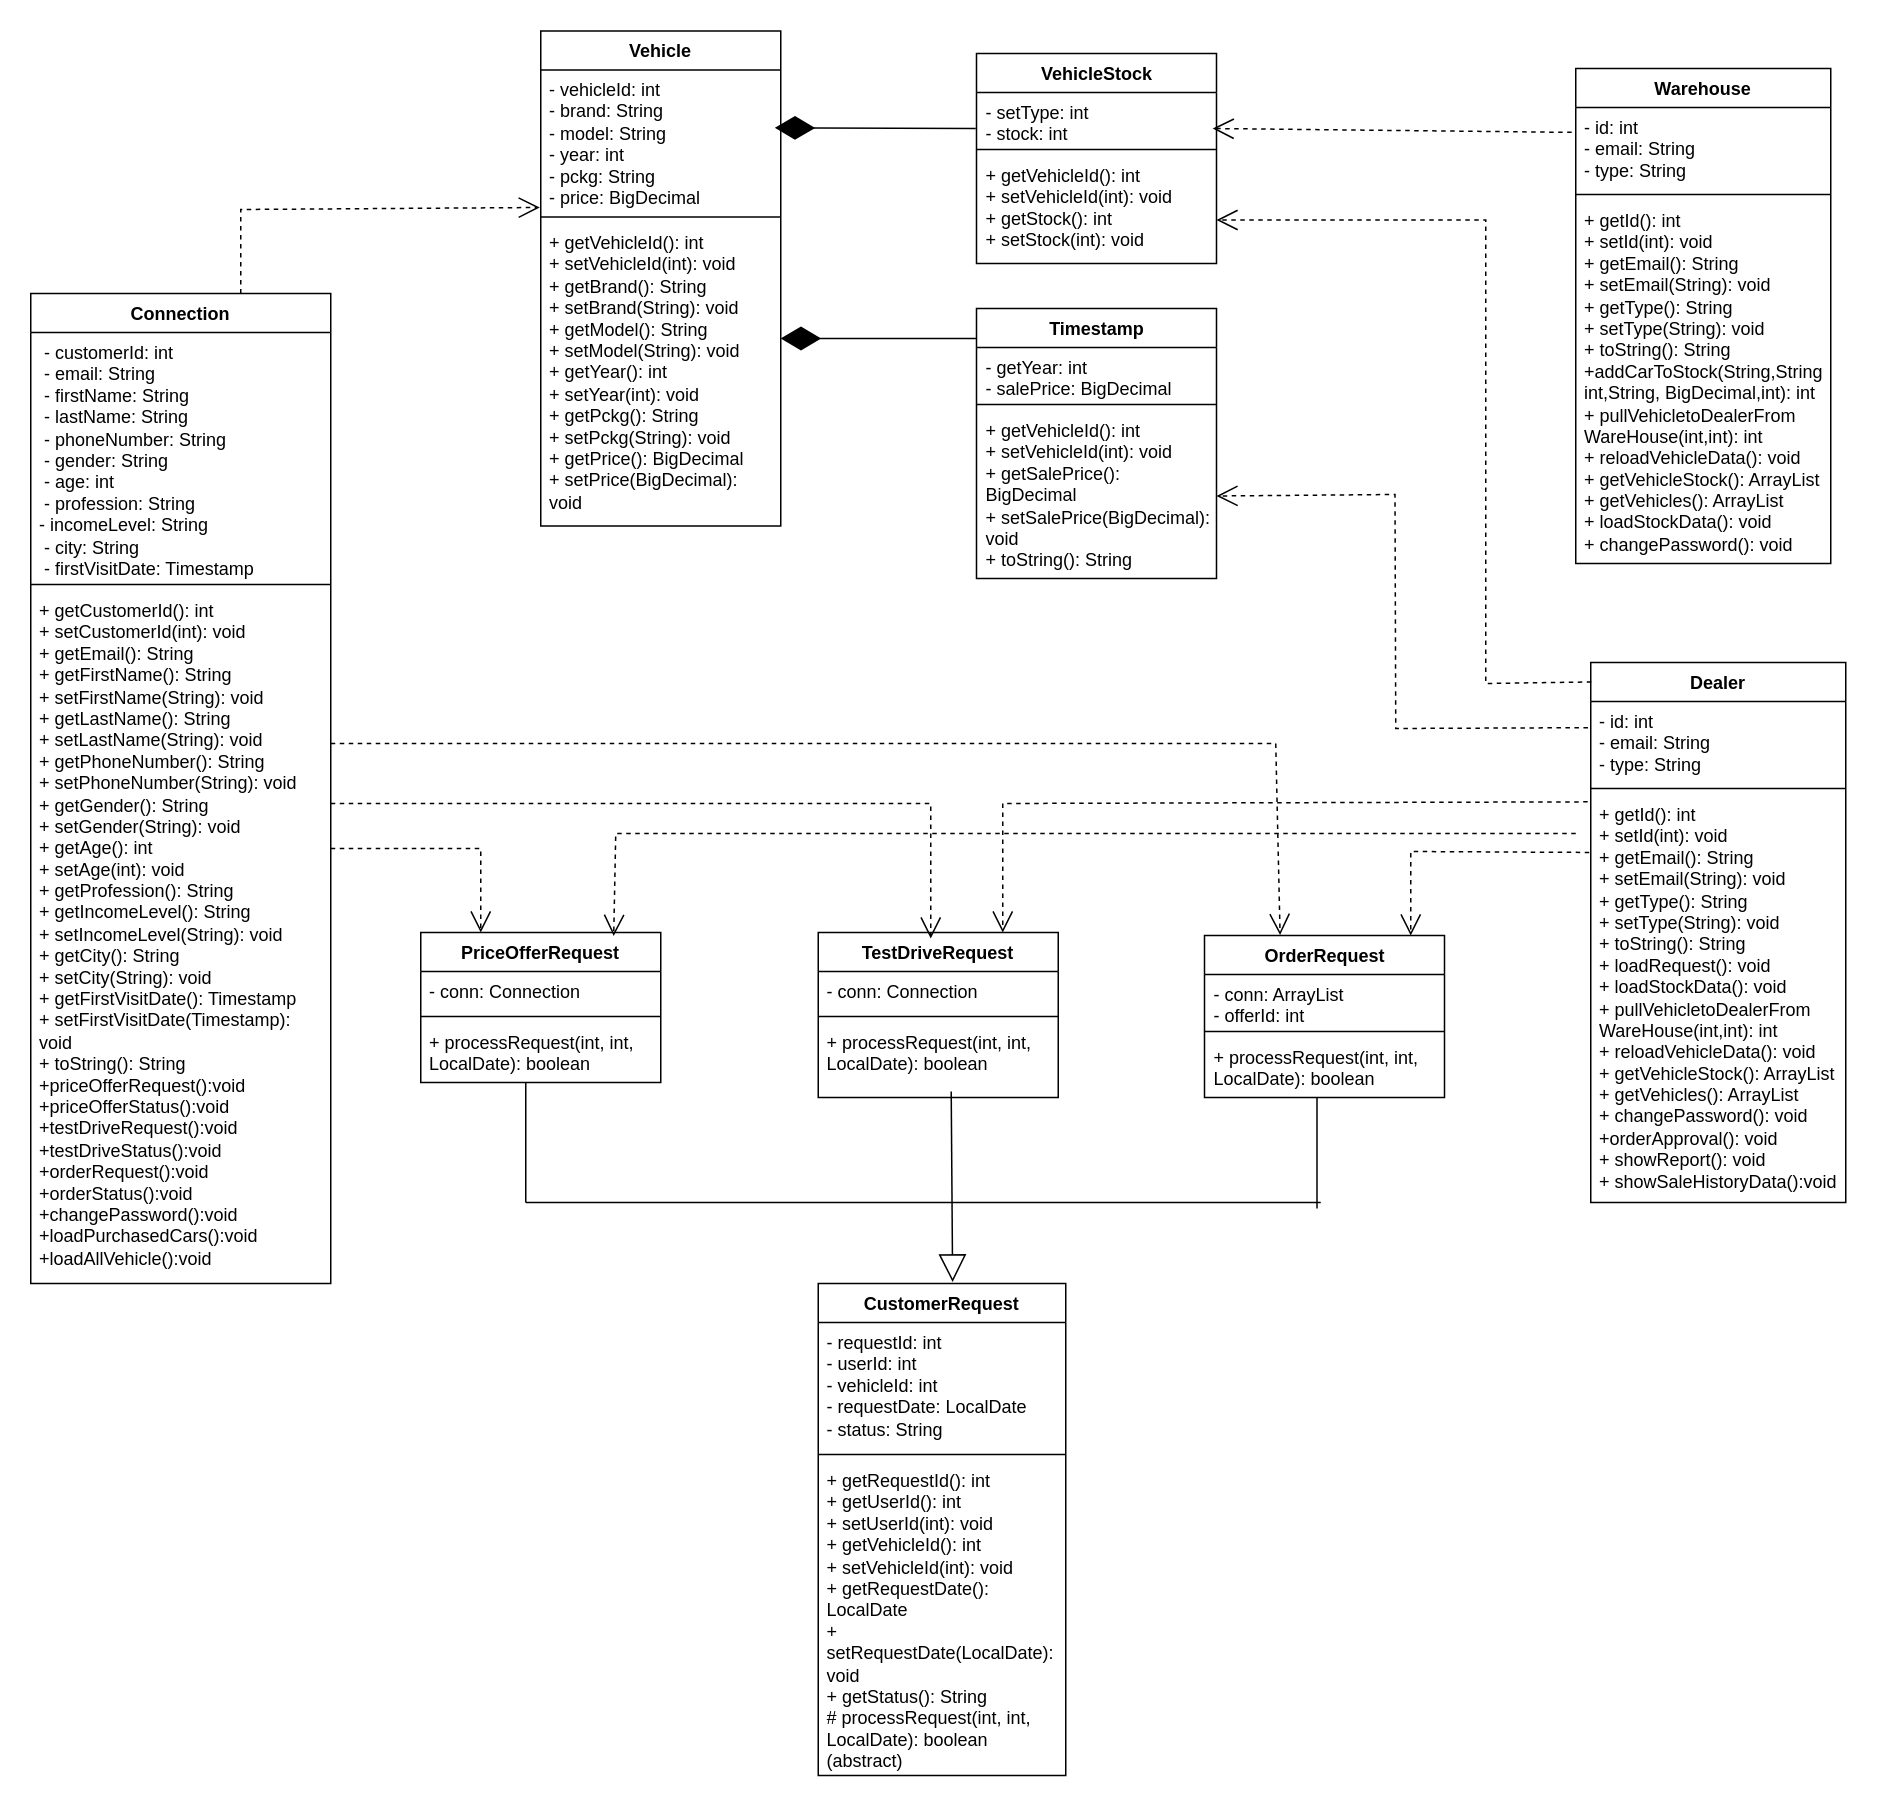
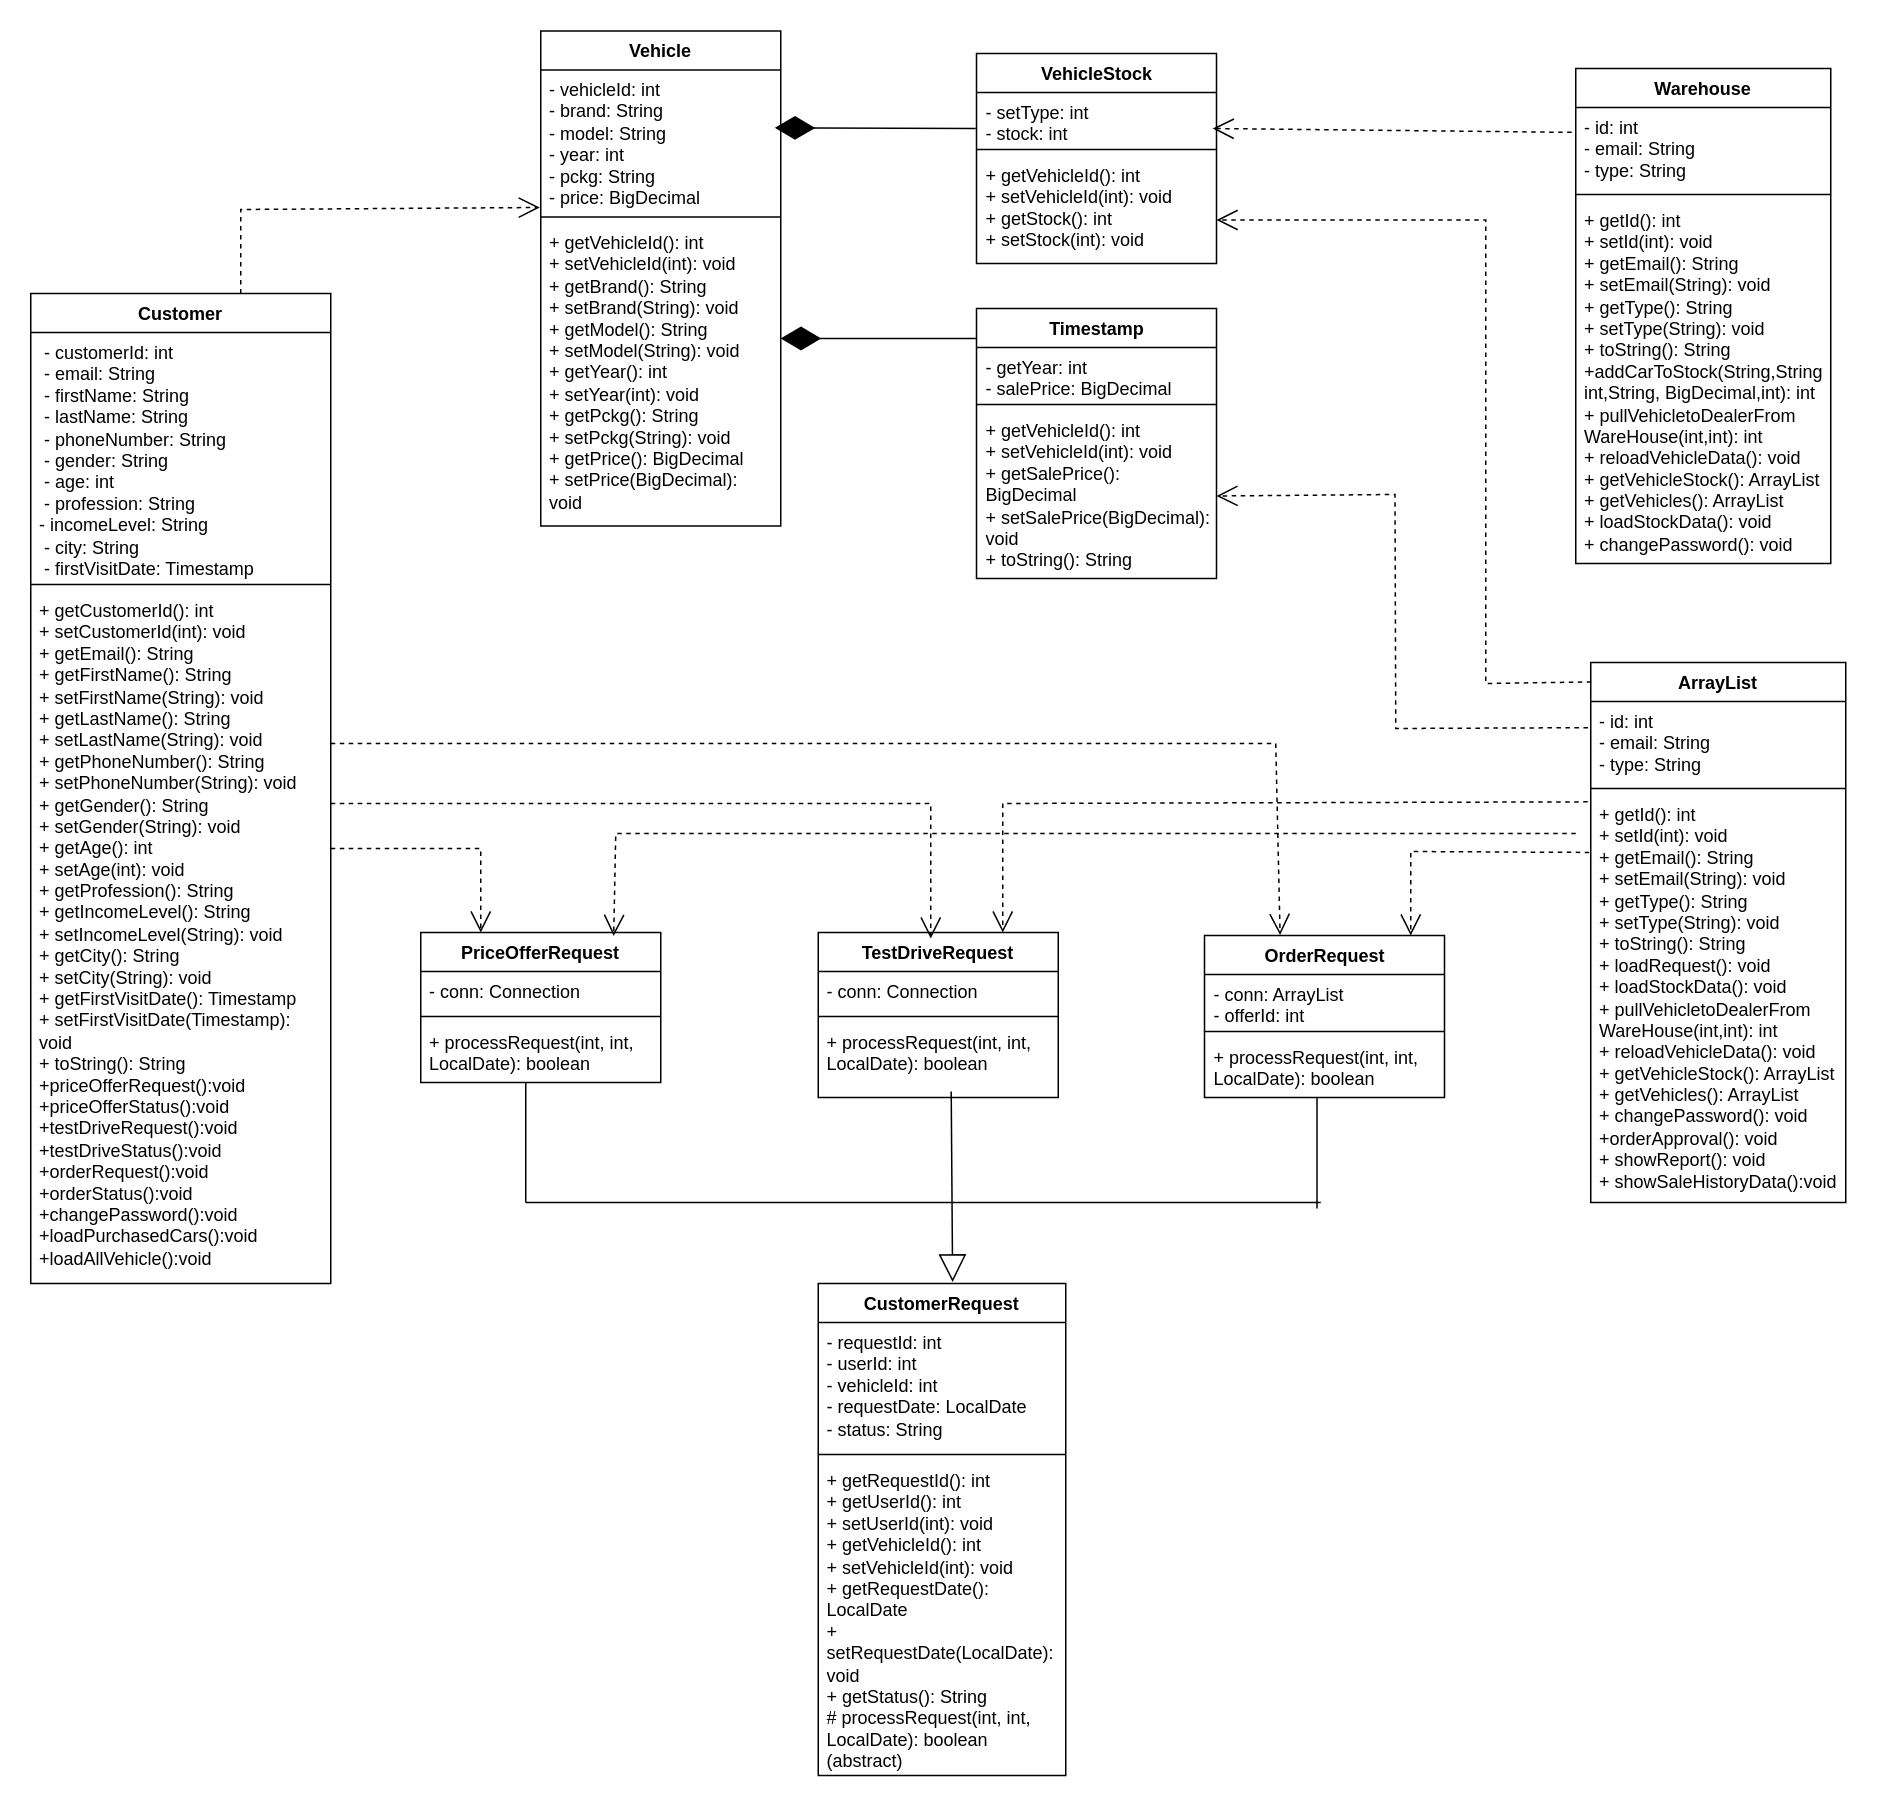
node "Connection": label "Connection" -> "Customer"
node "Dealer": label "Dealer" -> "ArrayList"
